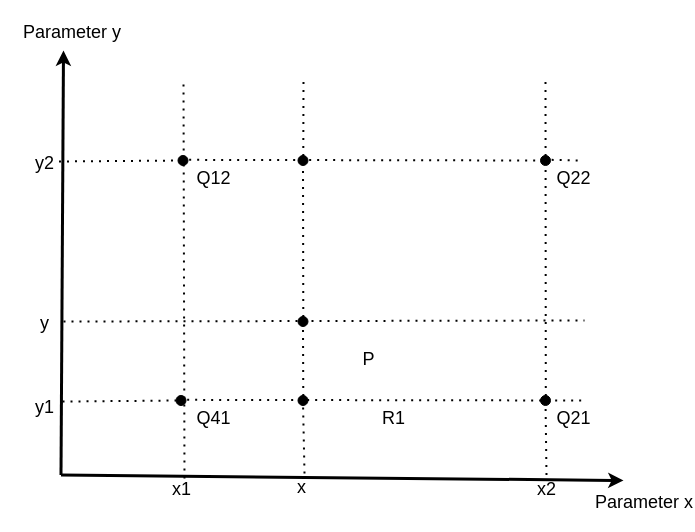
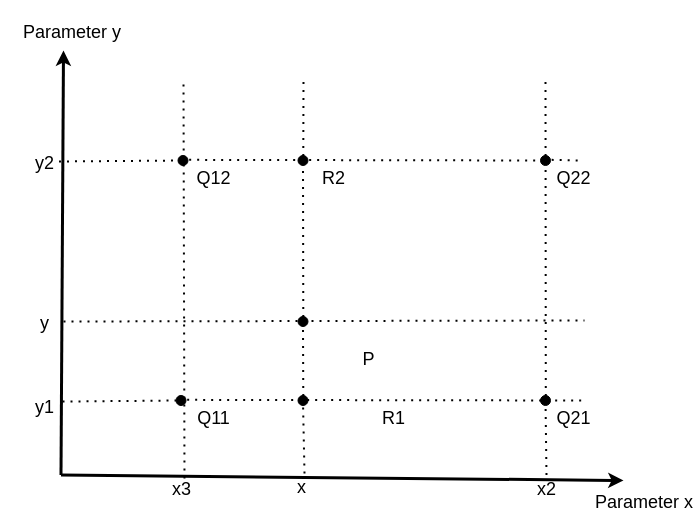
node "R2": added
node "Q41": label "Q41" -> "Q11"
node "x1": label "x1" -> "x3"
